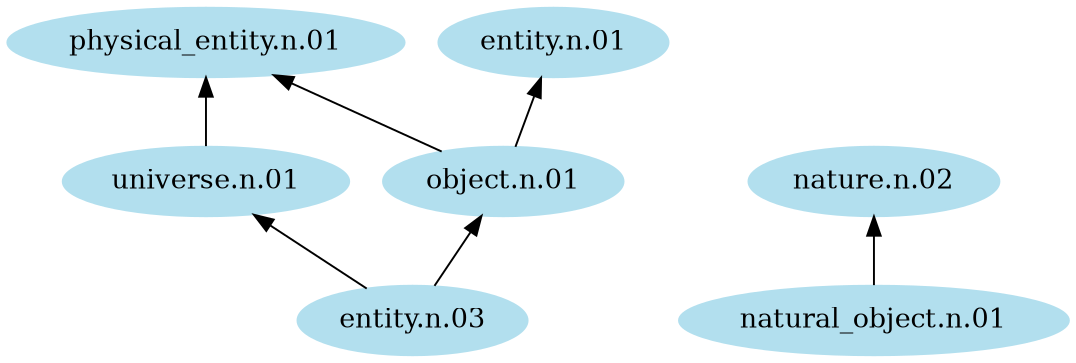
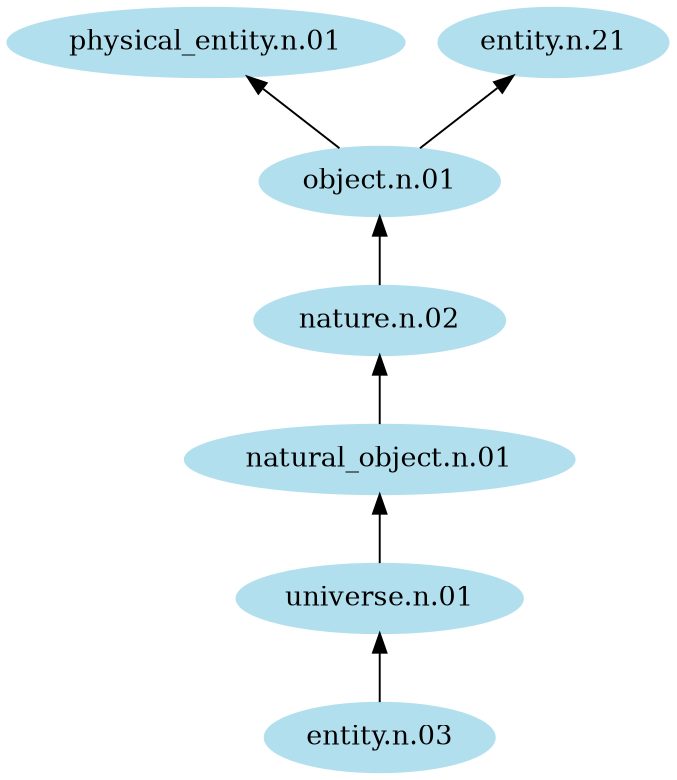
node "entity.n.01": label "entity.n.01" -> "entity.n.21"
edge "universe.n.01" -> "physical_entity.n.01": now "universe.n.01" -> "natural_object.n.01"
edge "entity.n.03" -> "object.n.01": now "nature.n.02" -> "object.n.01"
